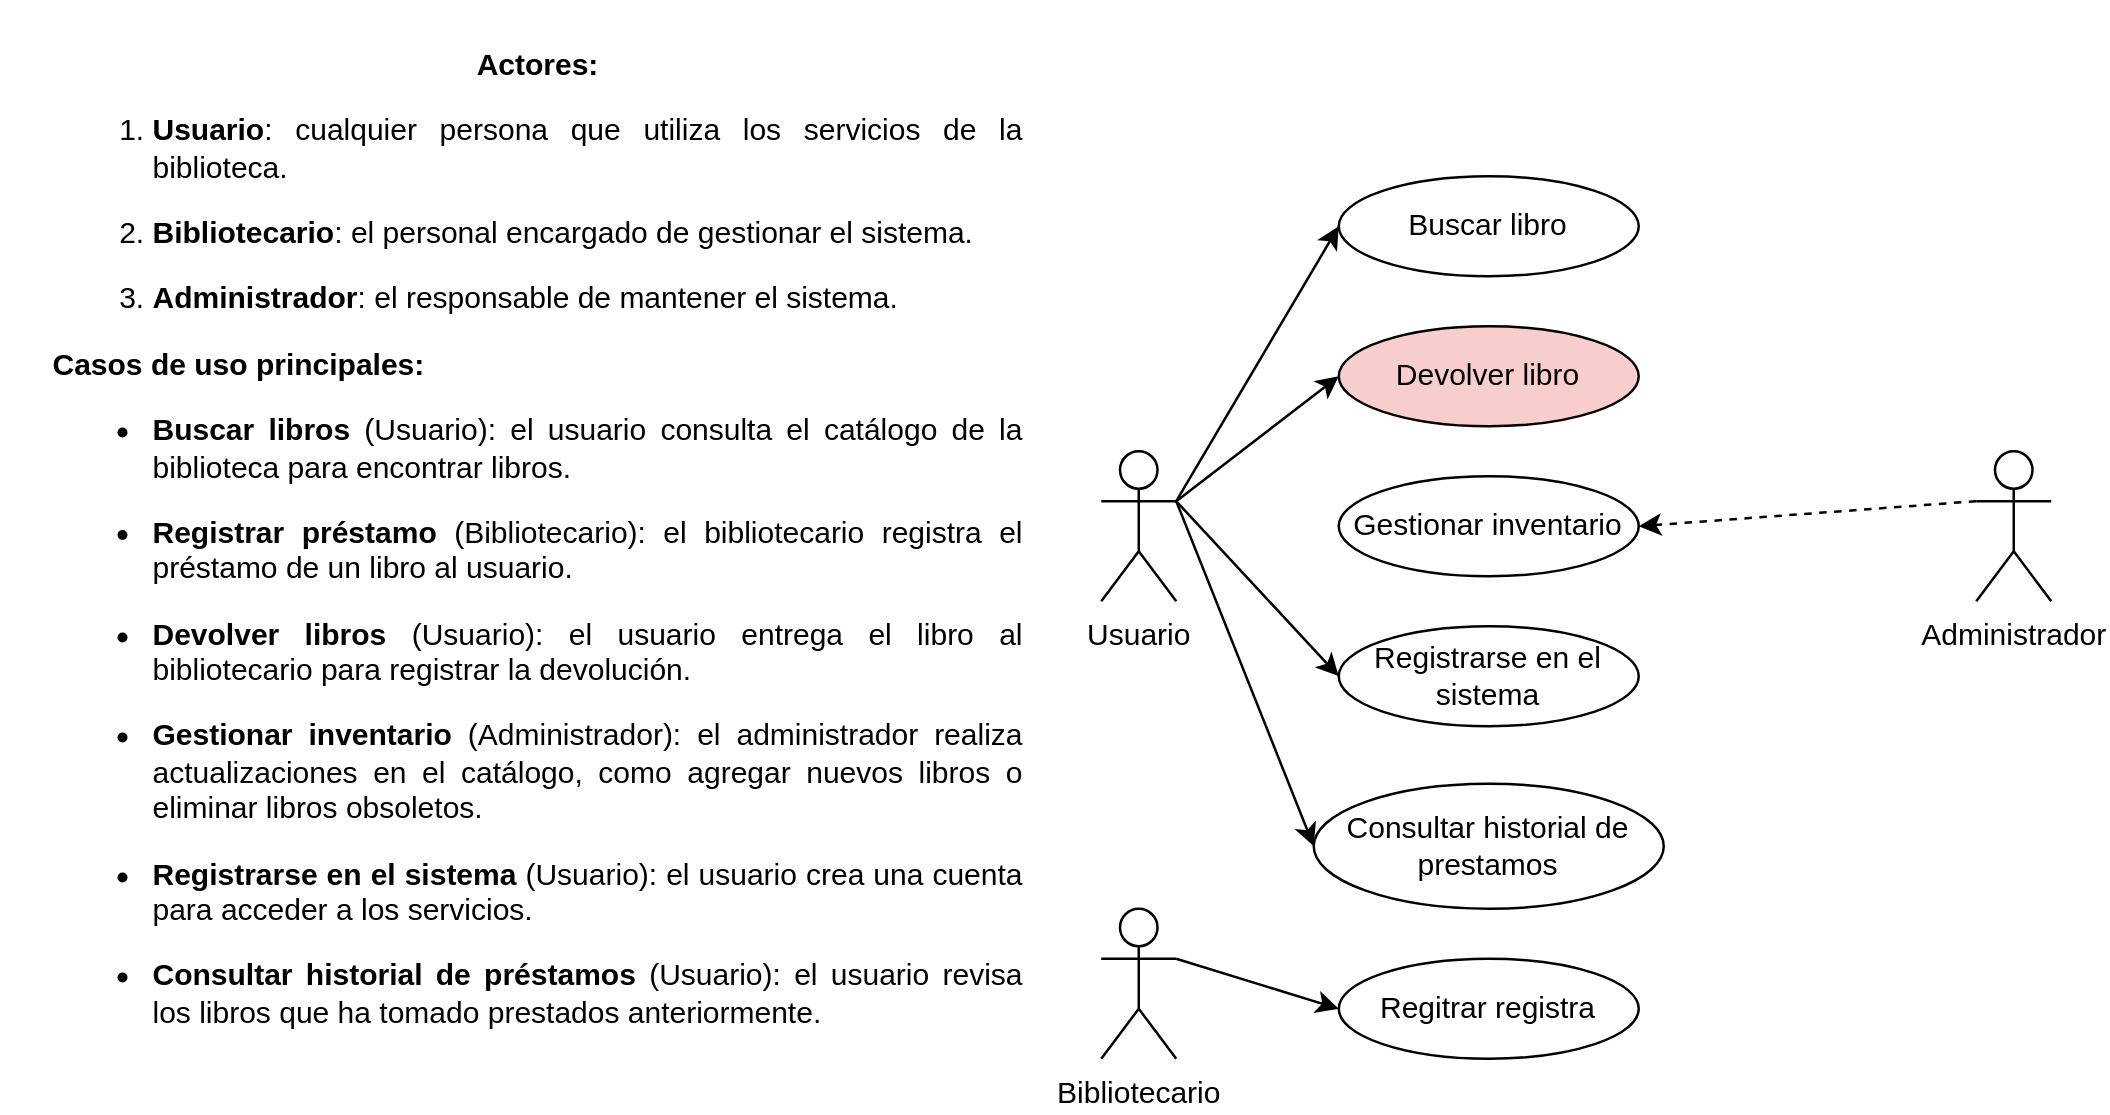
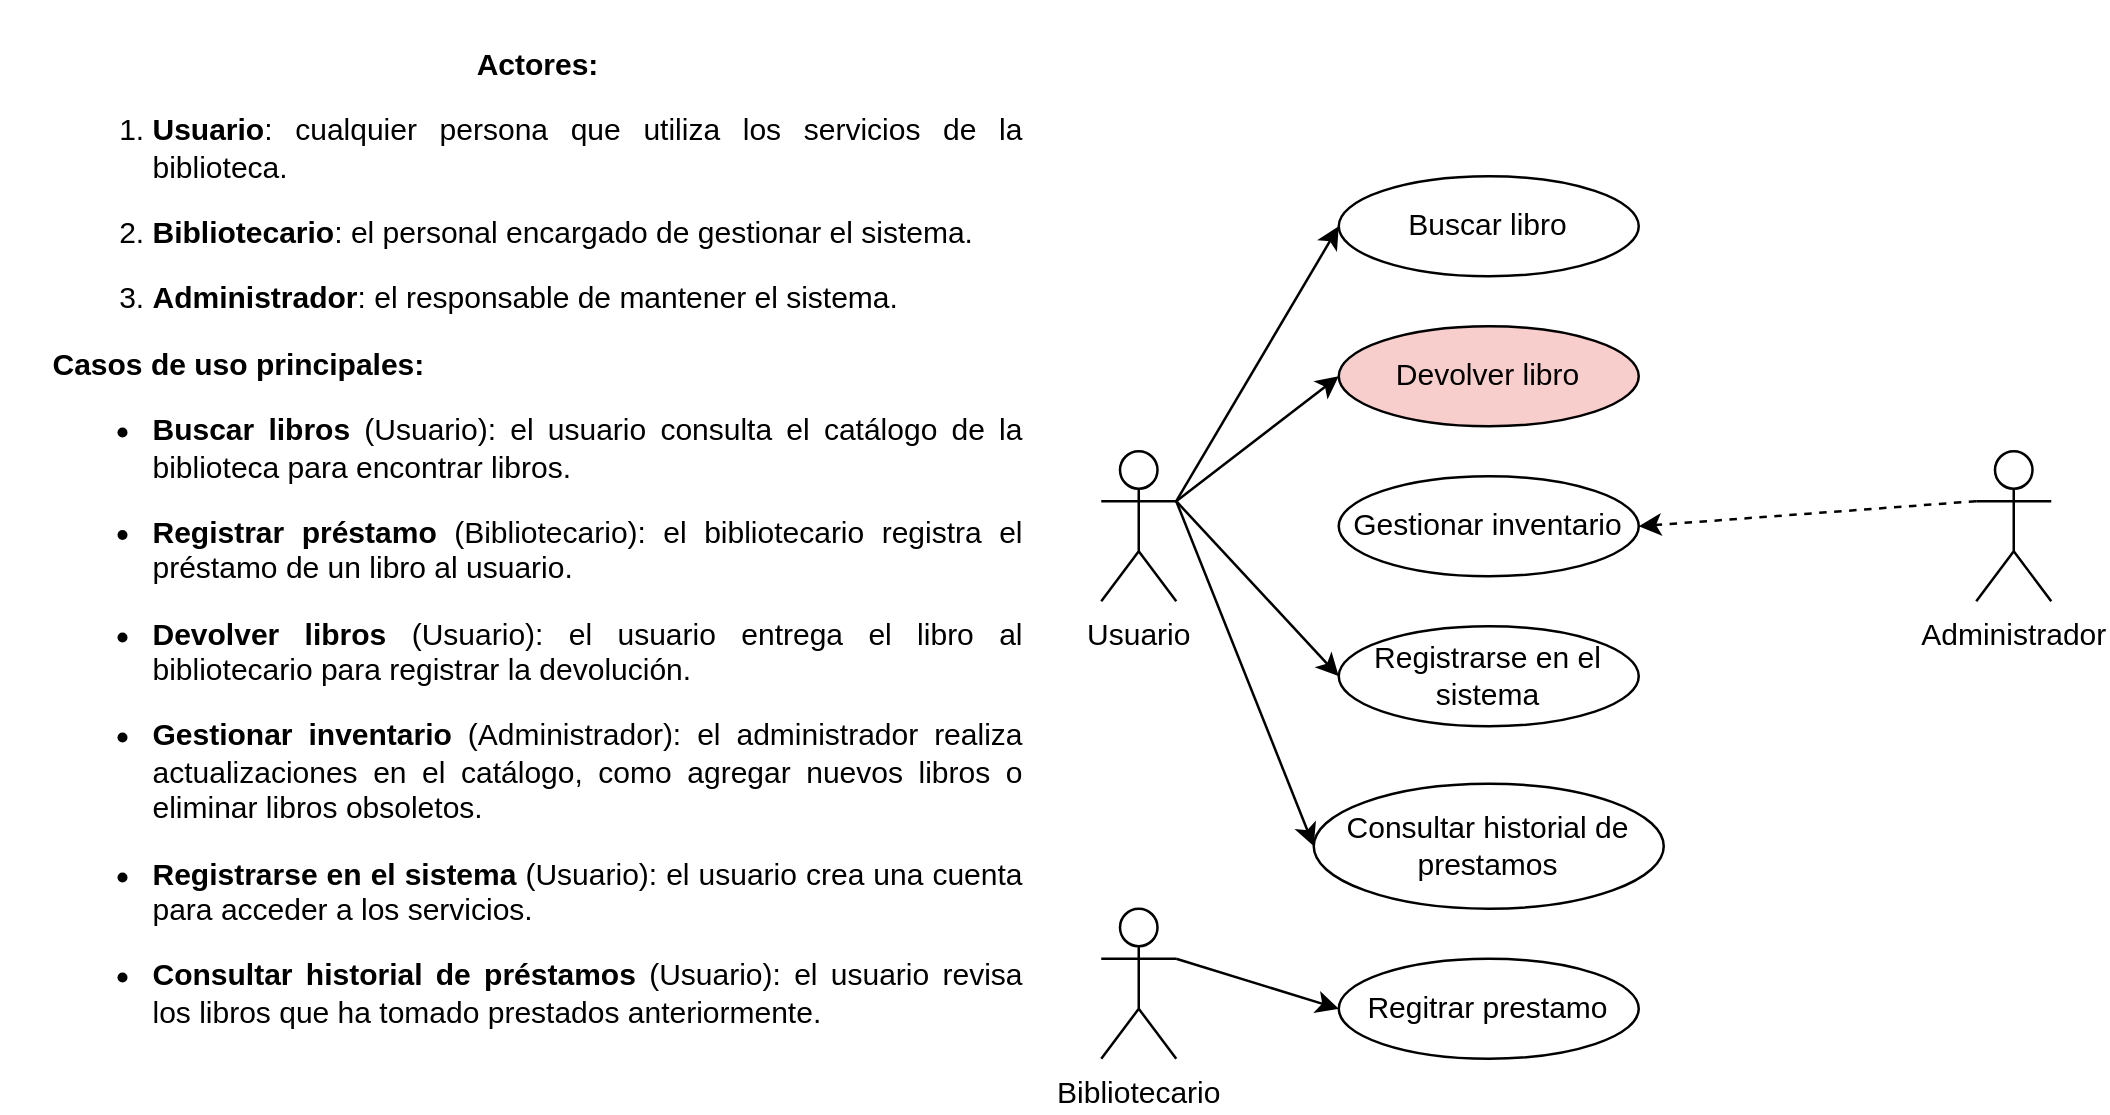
node "Regitrar registra": label "Regitrar registra" -> "Regitrar prestamo"
